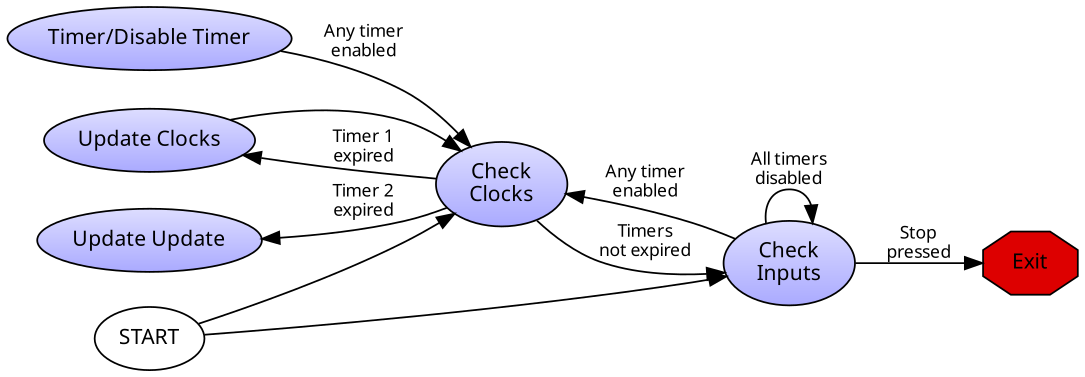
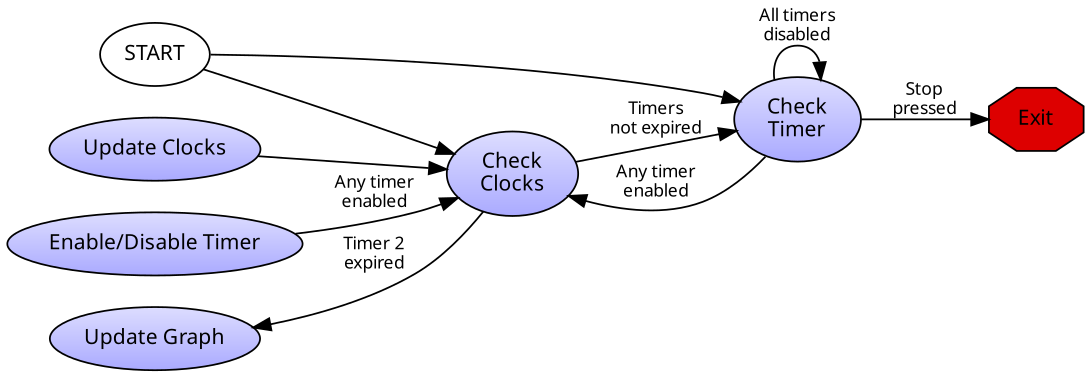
node "Timer/Disable Timer": label "Timer/Disable Timer" -> "Enable/Disable Timer"
edge "Check Clocks" -> "Update Clocks": removed, label "Timer 1 expired"
node "Update Update": label "Update Update" -> "Update Graph"
node "Check Inputs": label "Check Inputs" -> "Check Timer"
